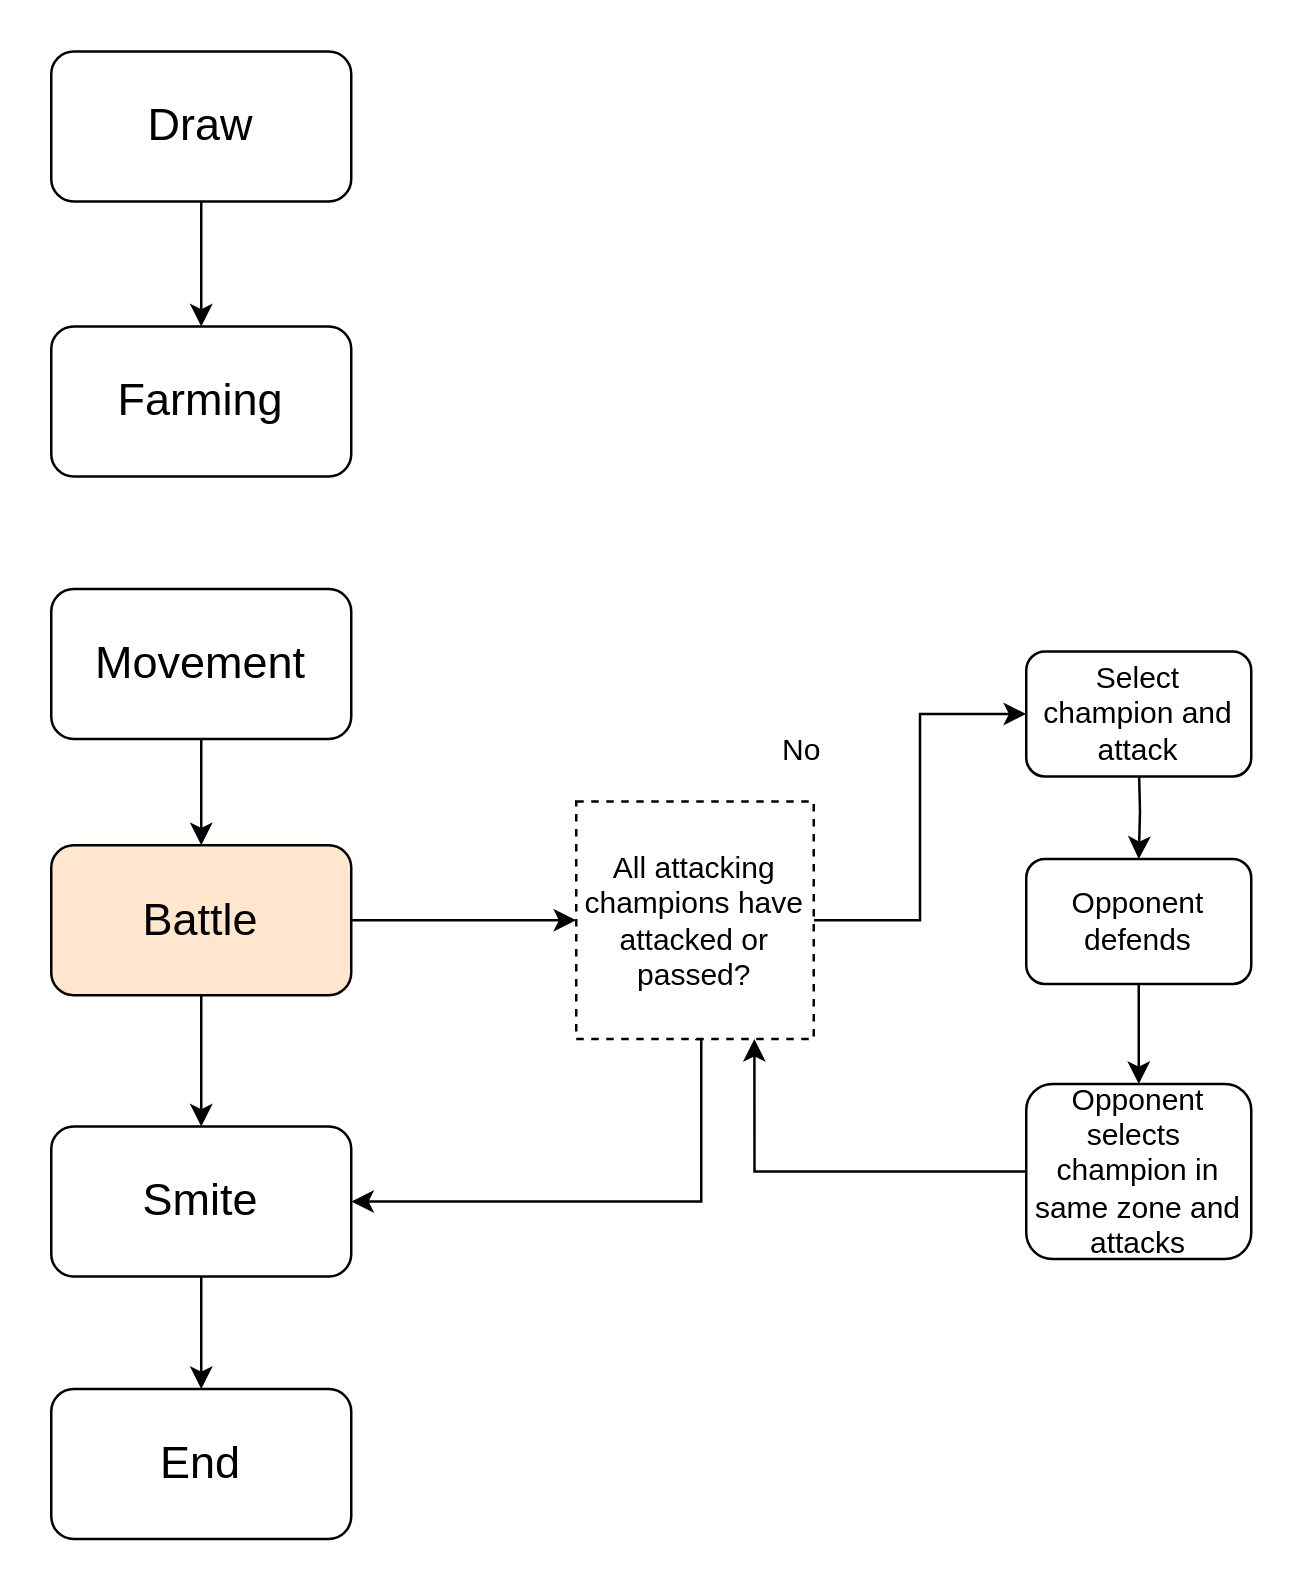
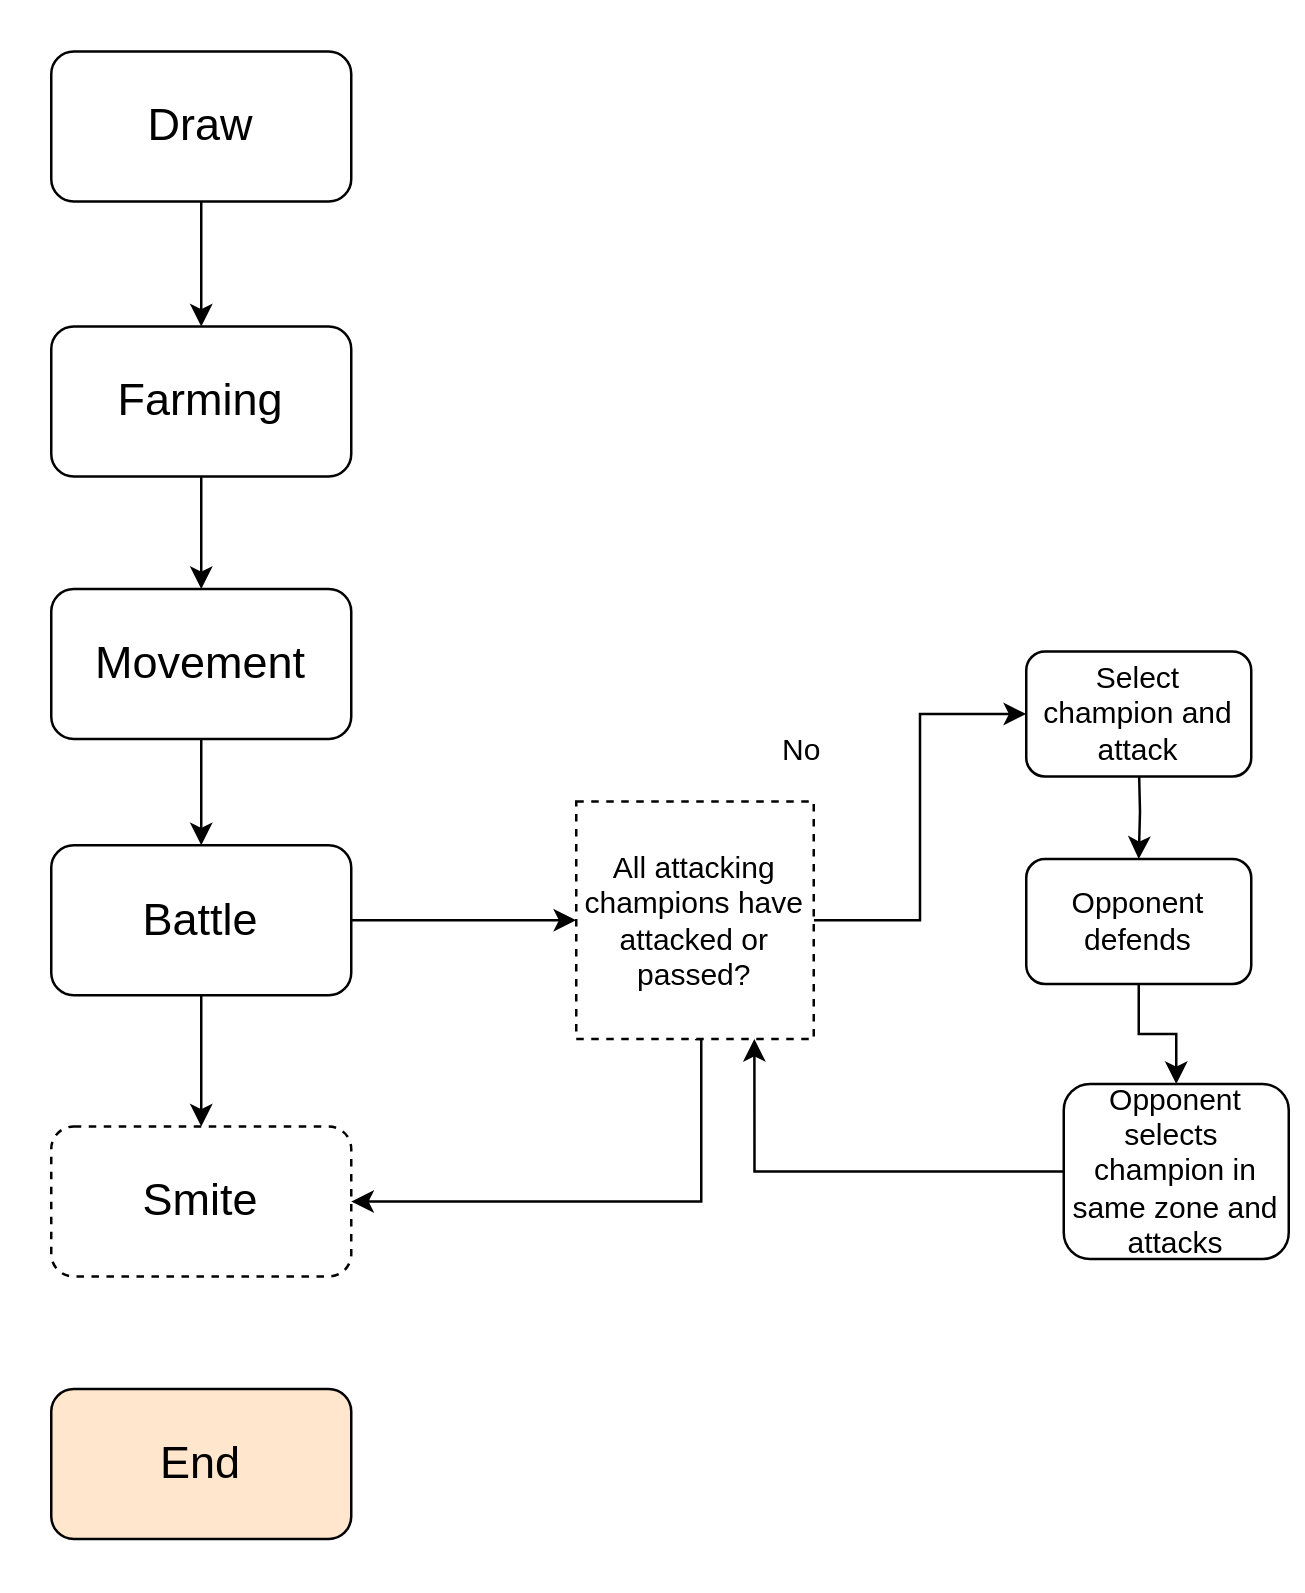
edge "Farming" -> "Movement": added
node "Battle": fillcolor #ffe6cc -> #ffffff
node "Opponent selects champion in same zone and attacks": moved (1139, 1171) -> (1176, 1171)
node "Smite": style solid -> dashed
edge "Smite" -> "End": removed
node "End": fillcolor #ffffff -> #ffe6cc
